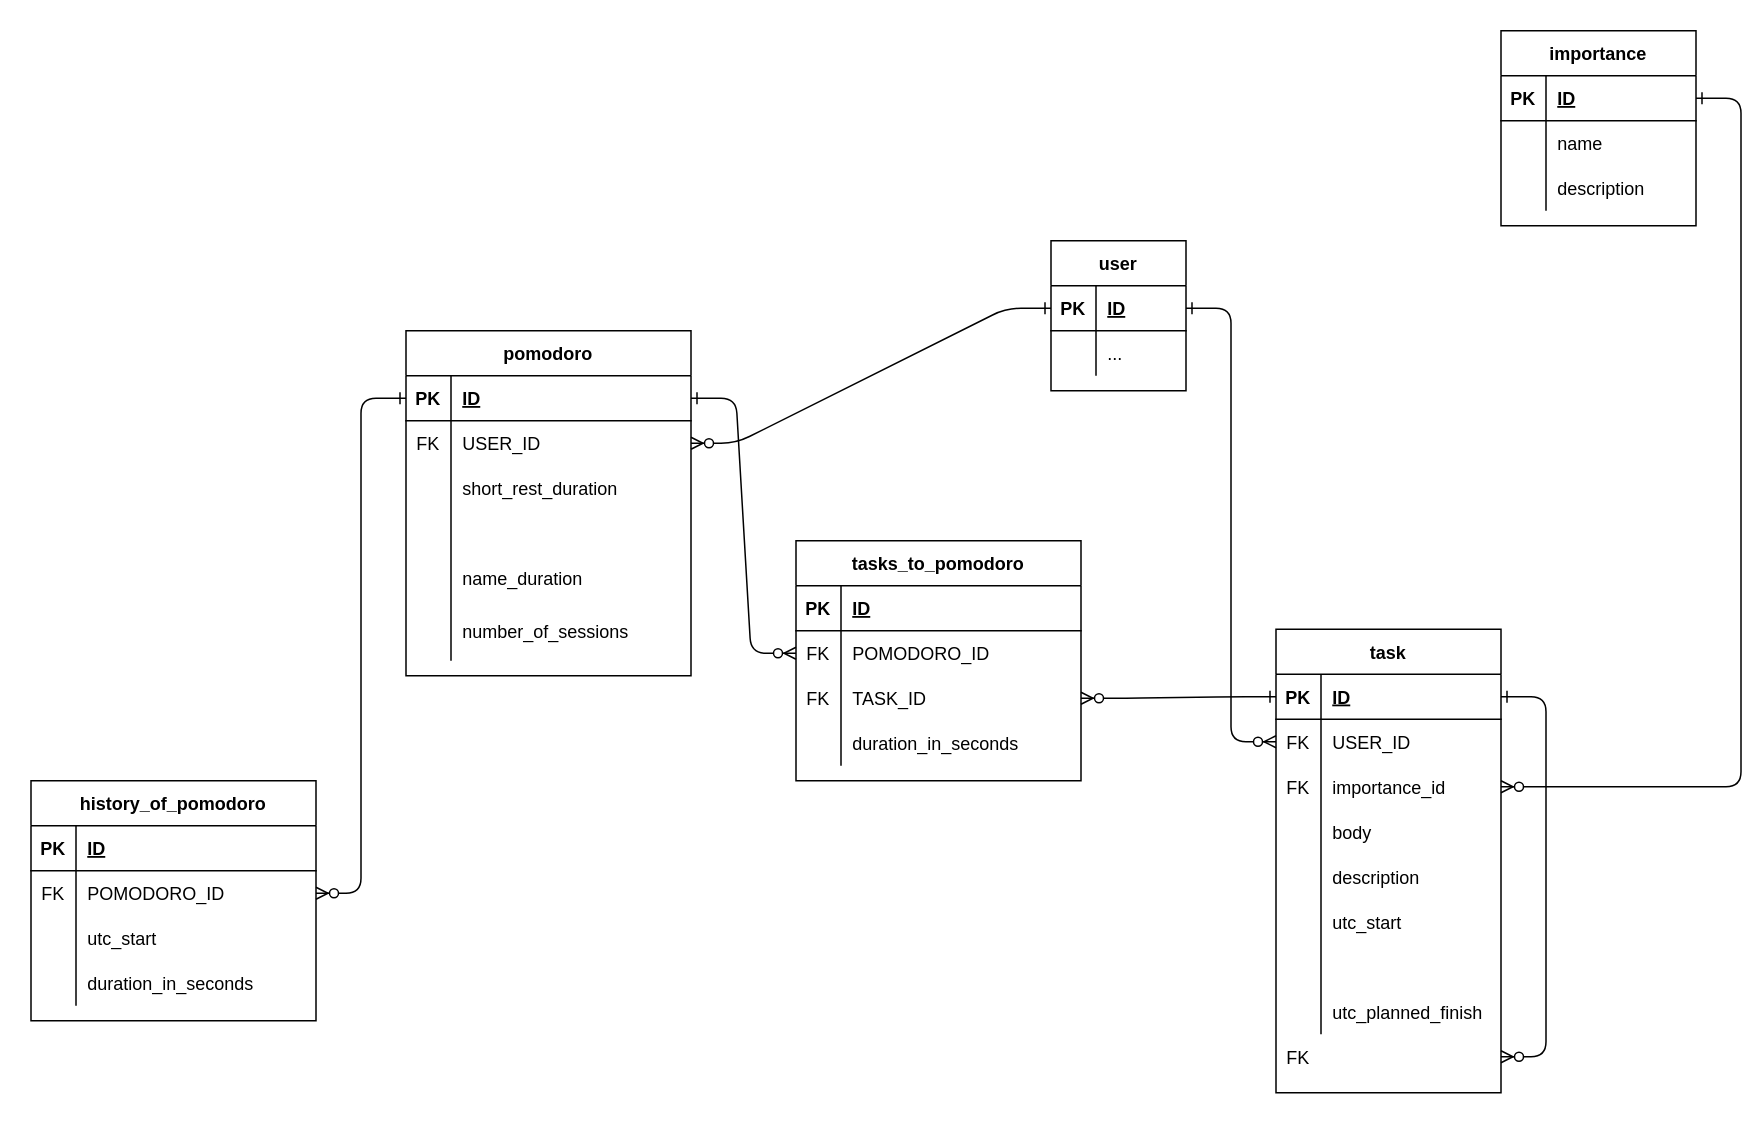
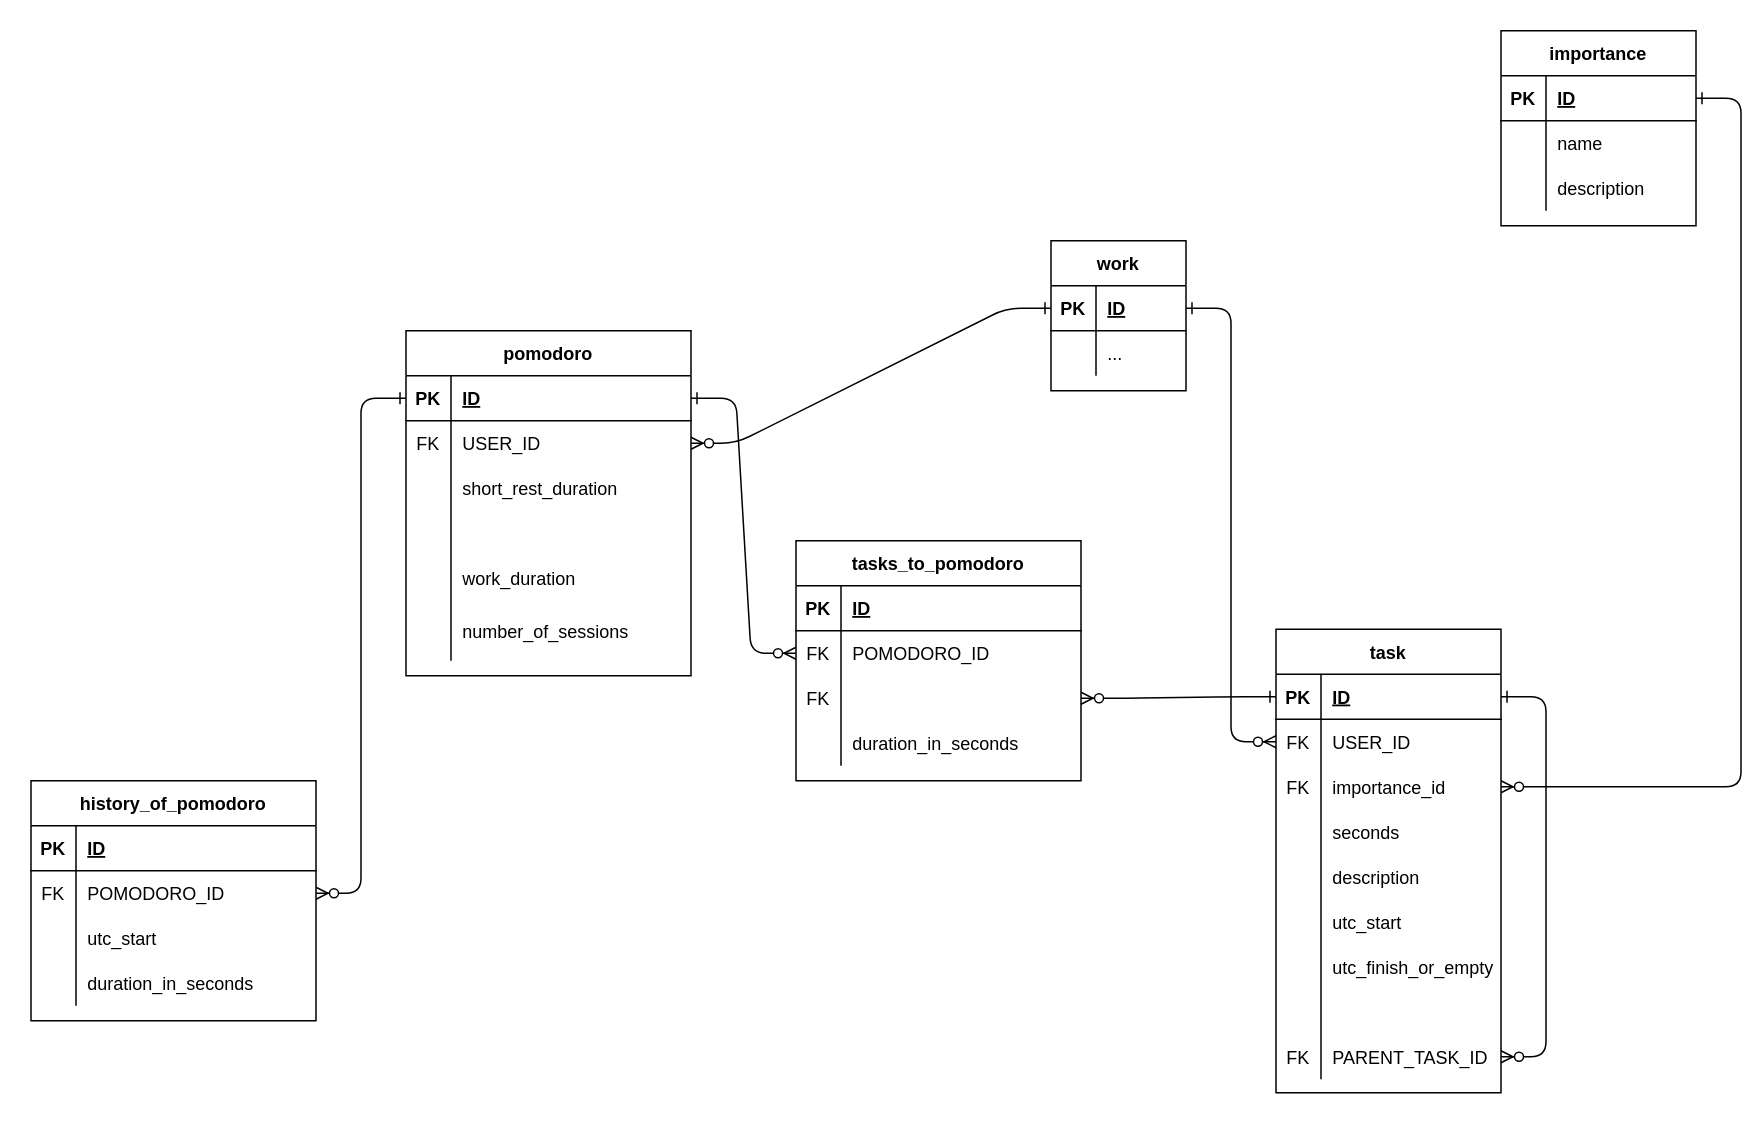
node "user": label "user" -> "work"
node "name_duration": label "name_duration" -> "work_duration"
node "TASK_ID": removed
node "body": label "body" -> "seconds"
node "utc_finish_or_empty": added
node "utc_planned_finish": removed
node "PARENT_TASK_ID": added
